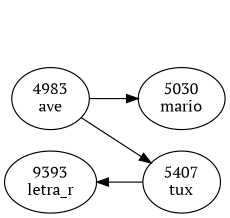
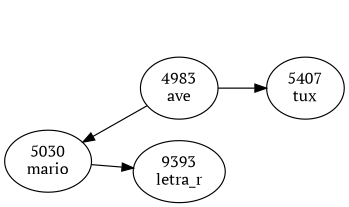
edge "5407 tux" -> "9393 letra_r": now "5030 mario" -> "9393 letra_r"
